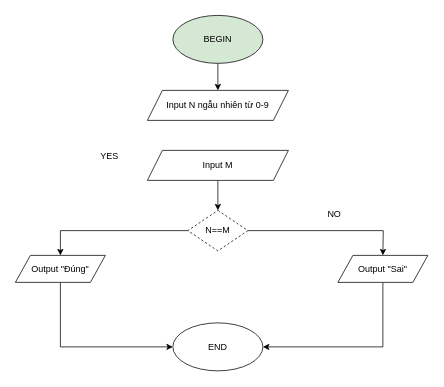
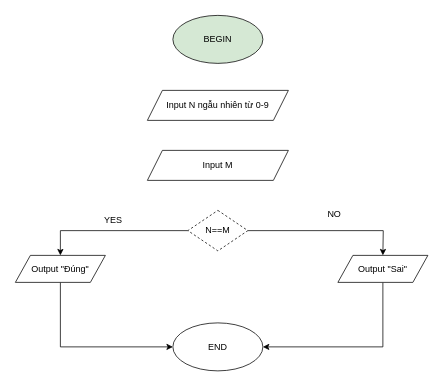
edge "BEGIN" -> "Input N ngẫu nhiên từ 0-9": removed
node "YES": moved (109, 156) -> (113, 220)
edge "Input M" -> "N==M": removed
